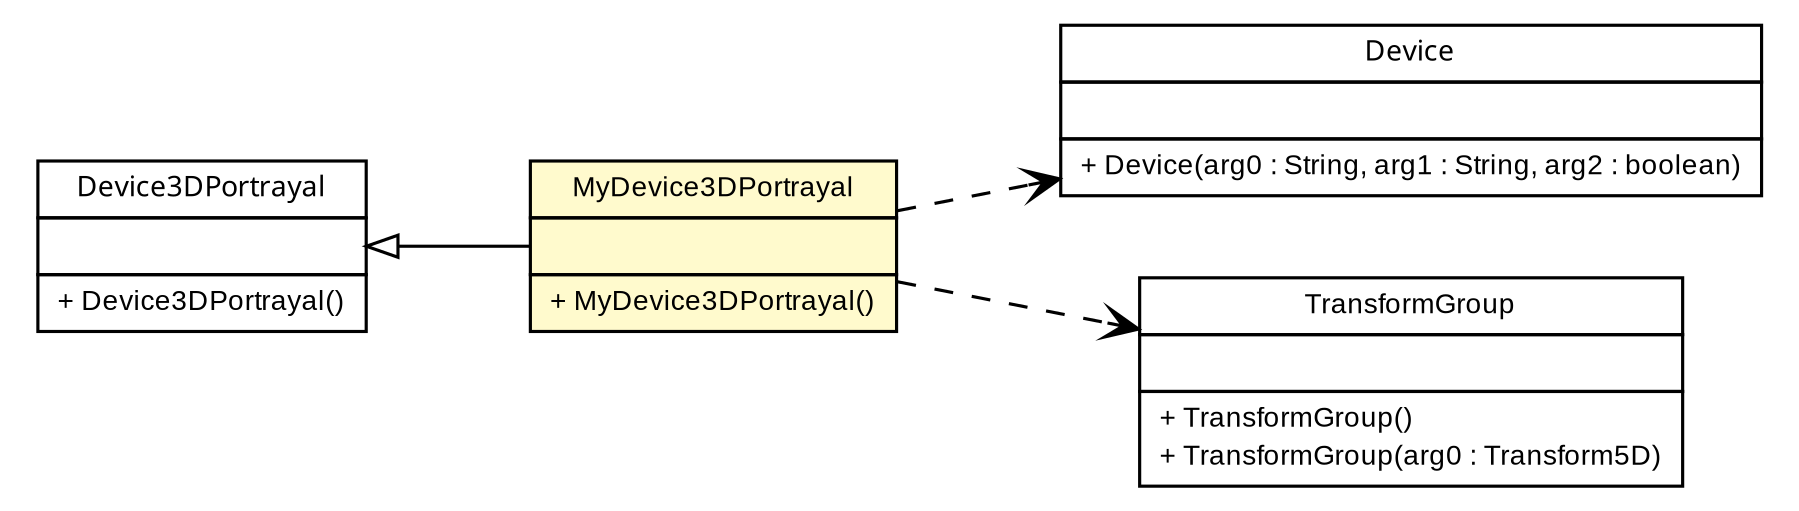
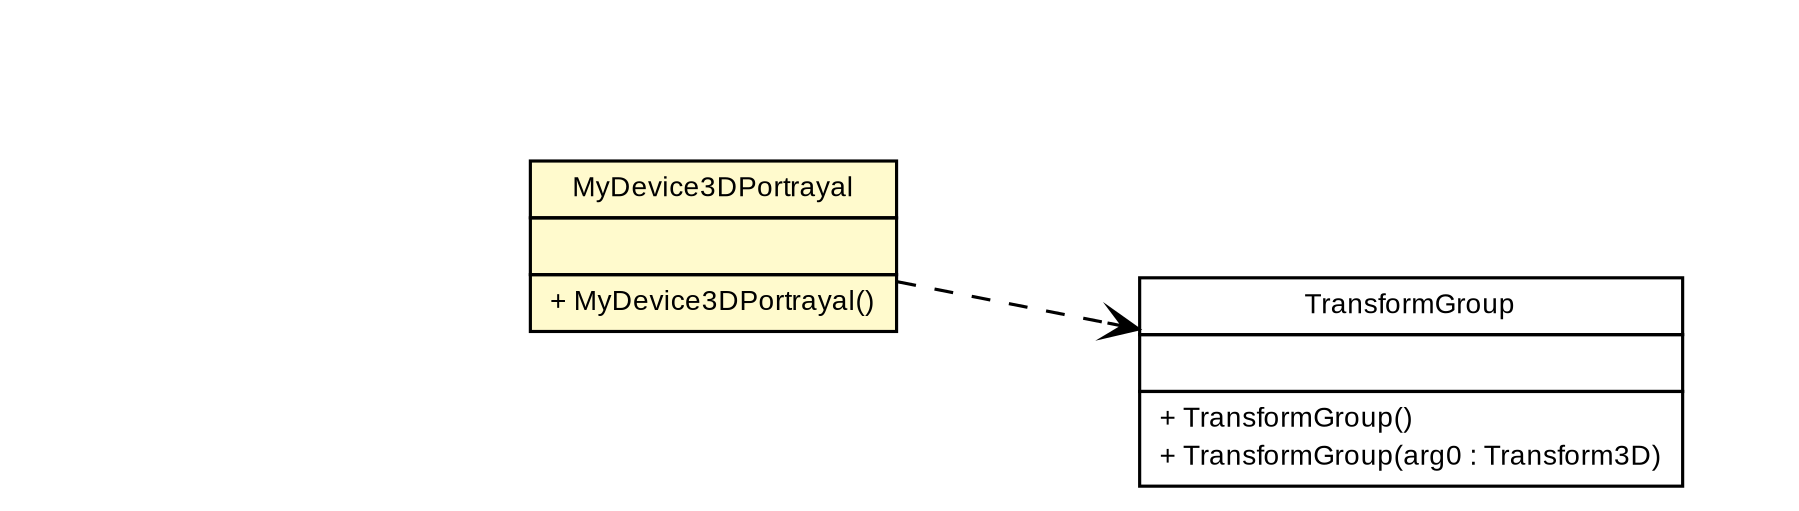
node "Device": removed
node "Device3DPortrayal": removed
node "TransformGroup": text "+ TransformGroup(arg0 : Transform5D)" -> "+ TransformGroup(arg0 : Transform3D)"
